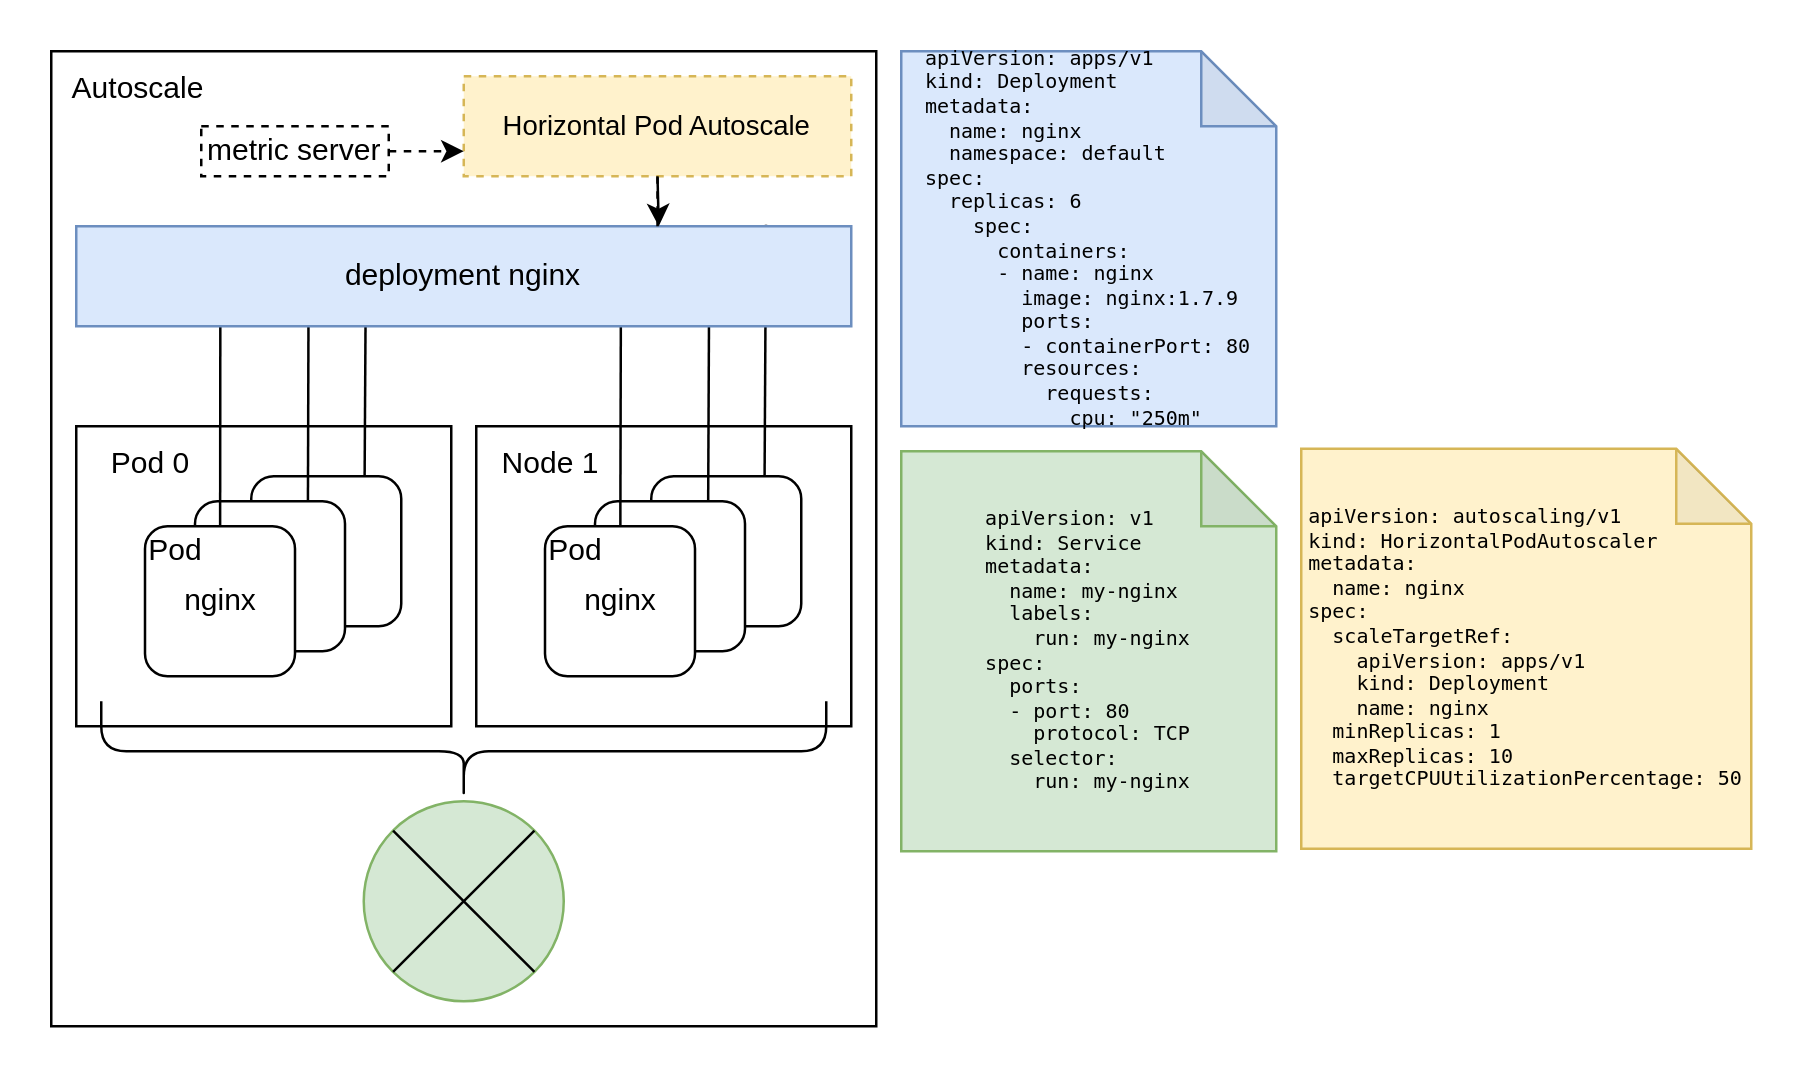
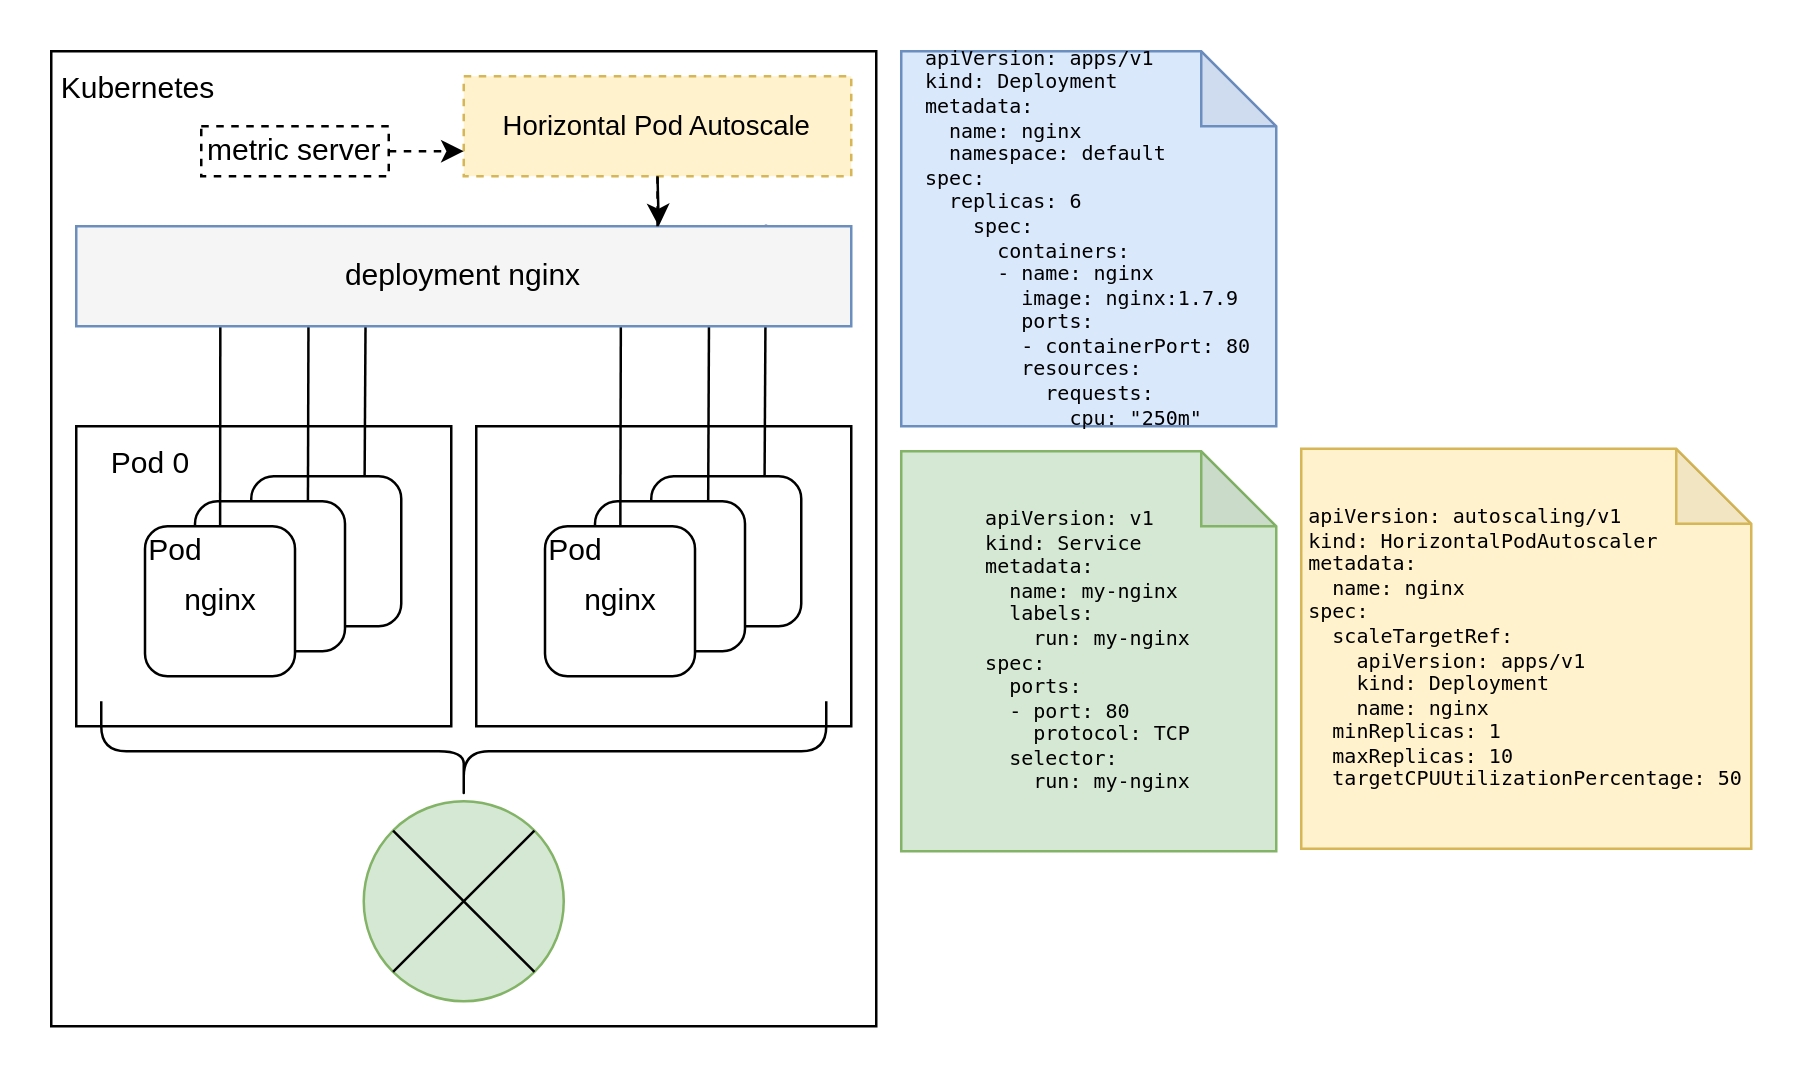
node "Autoscale": label "Autoscale" -> "Kubernetes"
node "deployment nginx": fillcolor #dae8fc -> #f5f5f5
node "Node 1": removed
